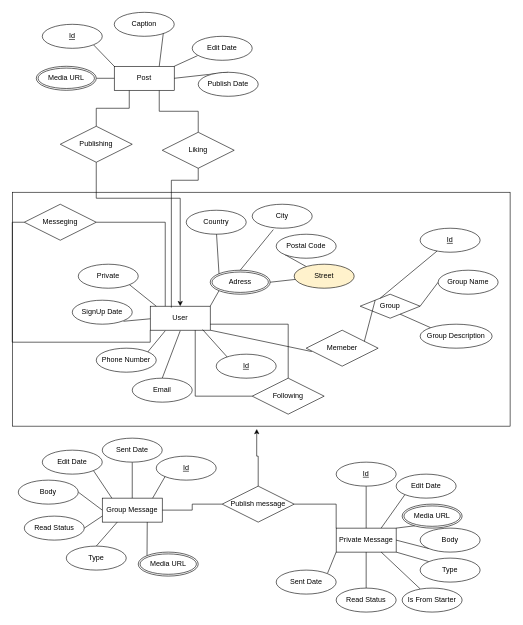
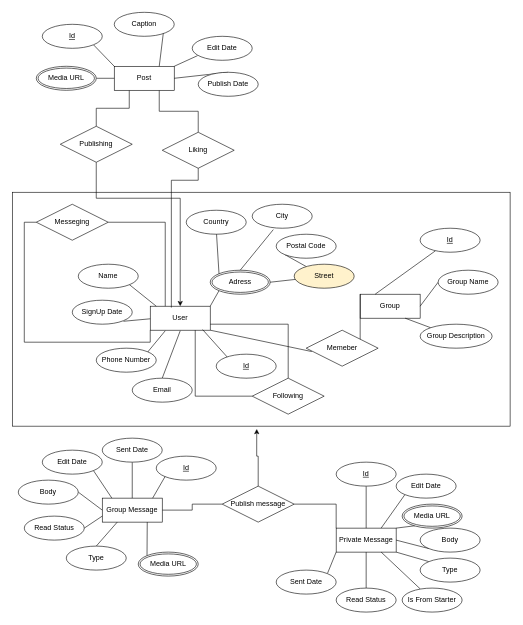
node "Messeging": moved (60, 222) -> (72, 222)
node "Private": label "Private" -> "Name"
node "Group": shape diamond -> rectangle
